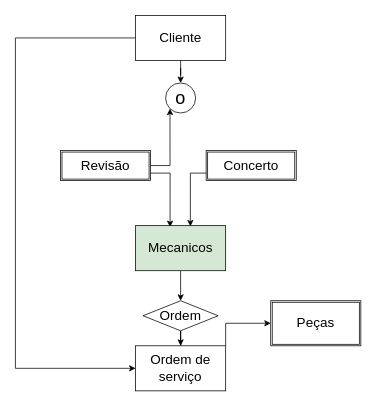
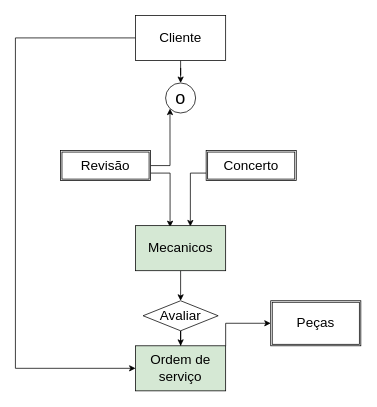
node "Ordem": label "Ordem" -> "Avaliar"
node "Ordem de serviço": fillcolor #ffffff -> #d5e8d4
